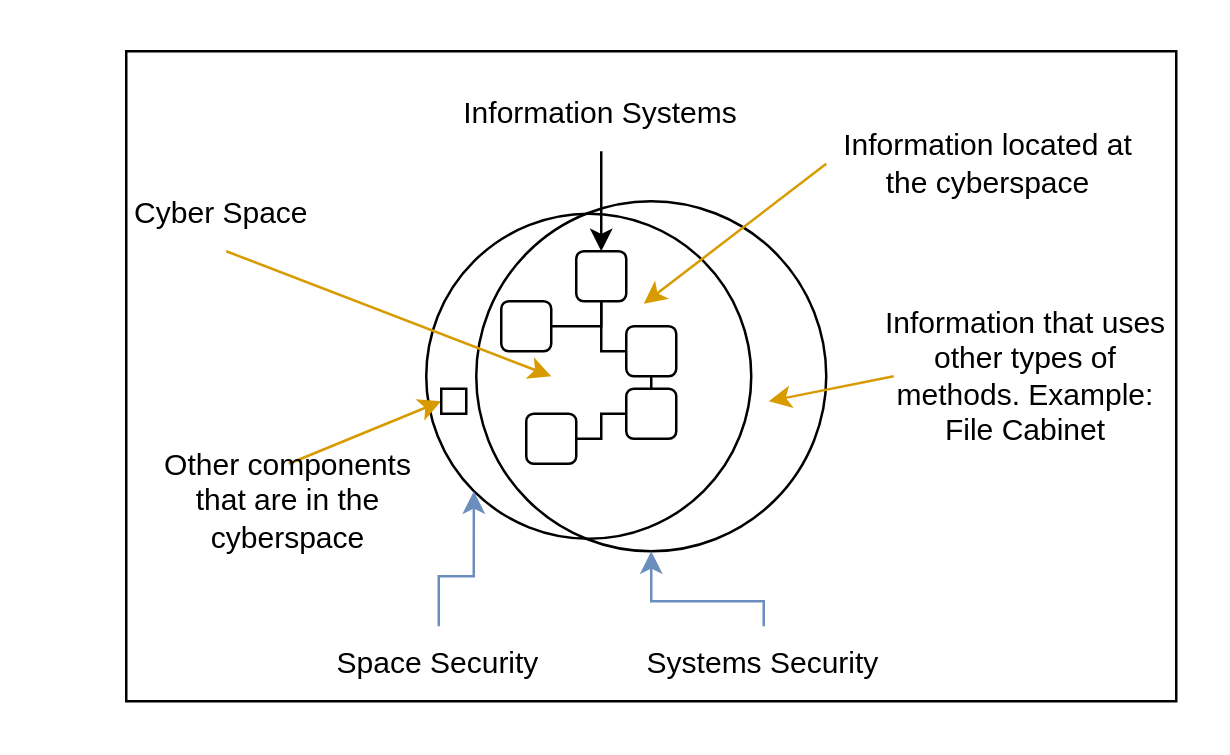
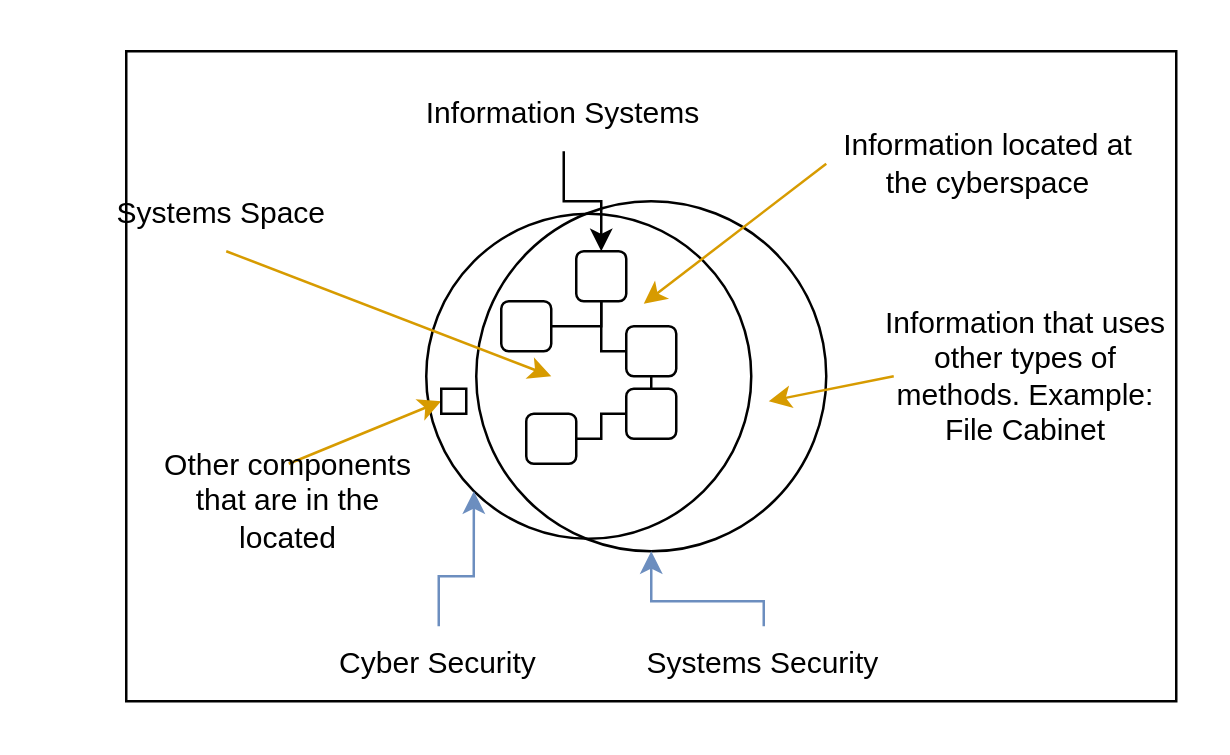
node "Information Systems": moved (601, 114) -> (564, 114)
node "Cyber Space": label "Cyber Space" -> "Systems Space"
node "Other components that are in the cyberspace": label "Other components that are in the cyberspace" -> "Other components that are in the located"
node "Space Security": label "Space Security" -> "Cyber Security"
